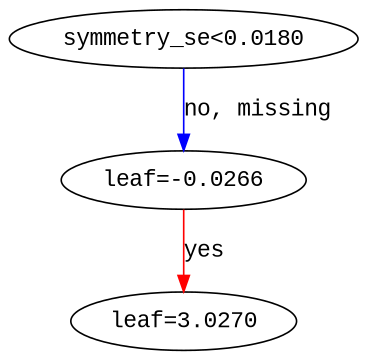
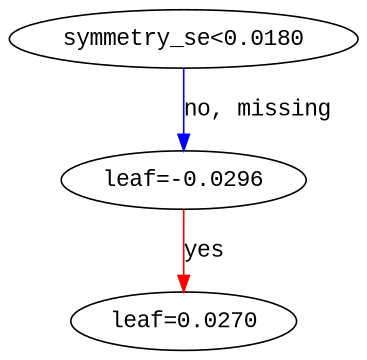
node "leaf=-0.0266": label "leaf=-0.0266" -> "leaf=-0.0296"
node "leaf=3.0270": label "leaf=3.0270" -> "leaf=0.0270"
